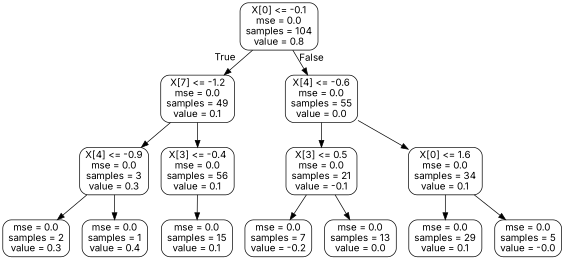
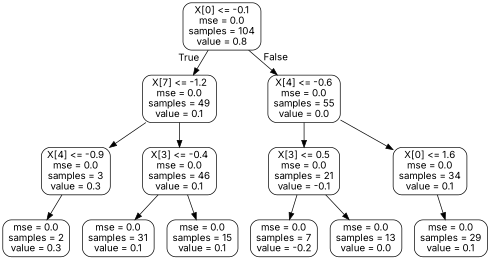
node "X[3] <= -0.4 mse = 0.0 samples = 56 value = 0.1": label "X[3] <= -0.4 mse = 0.0 samples = 56 value = 0.1" -> "X[3] <= -0.4 mse = 0.0 samples = 46 value = 0.1"
node "mse = 0.0 samples = 1 value = 0.4": removed
node "mse = 0.0 samples = 31 value = 0.1": added
node "mse = 0.0 samples = 5 value = -0.0": removed
